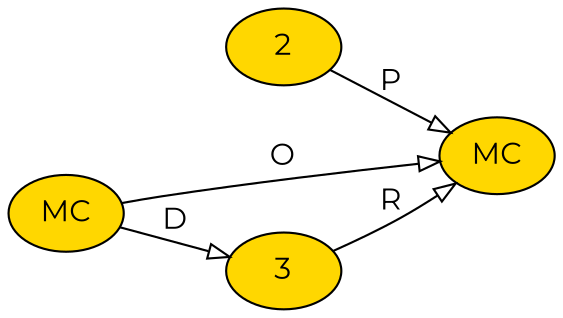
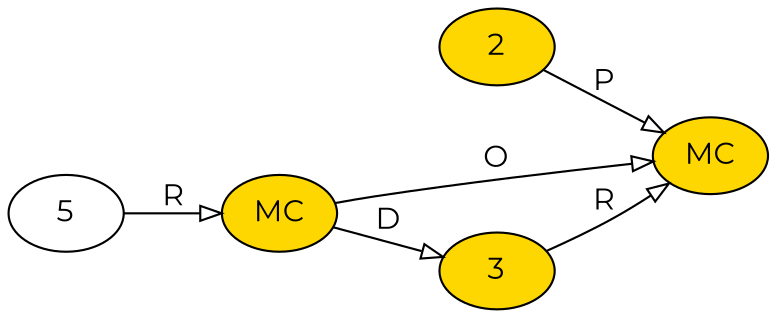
node "5": added
